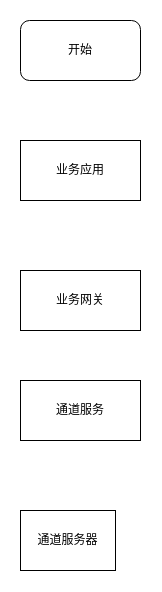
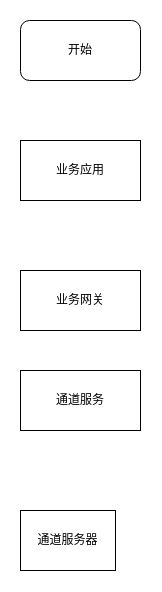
node "通道服务": moved (81, 411) -> (81, 401)
